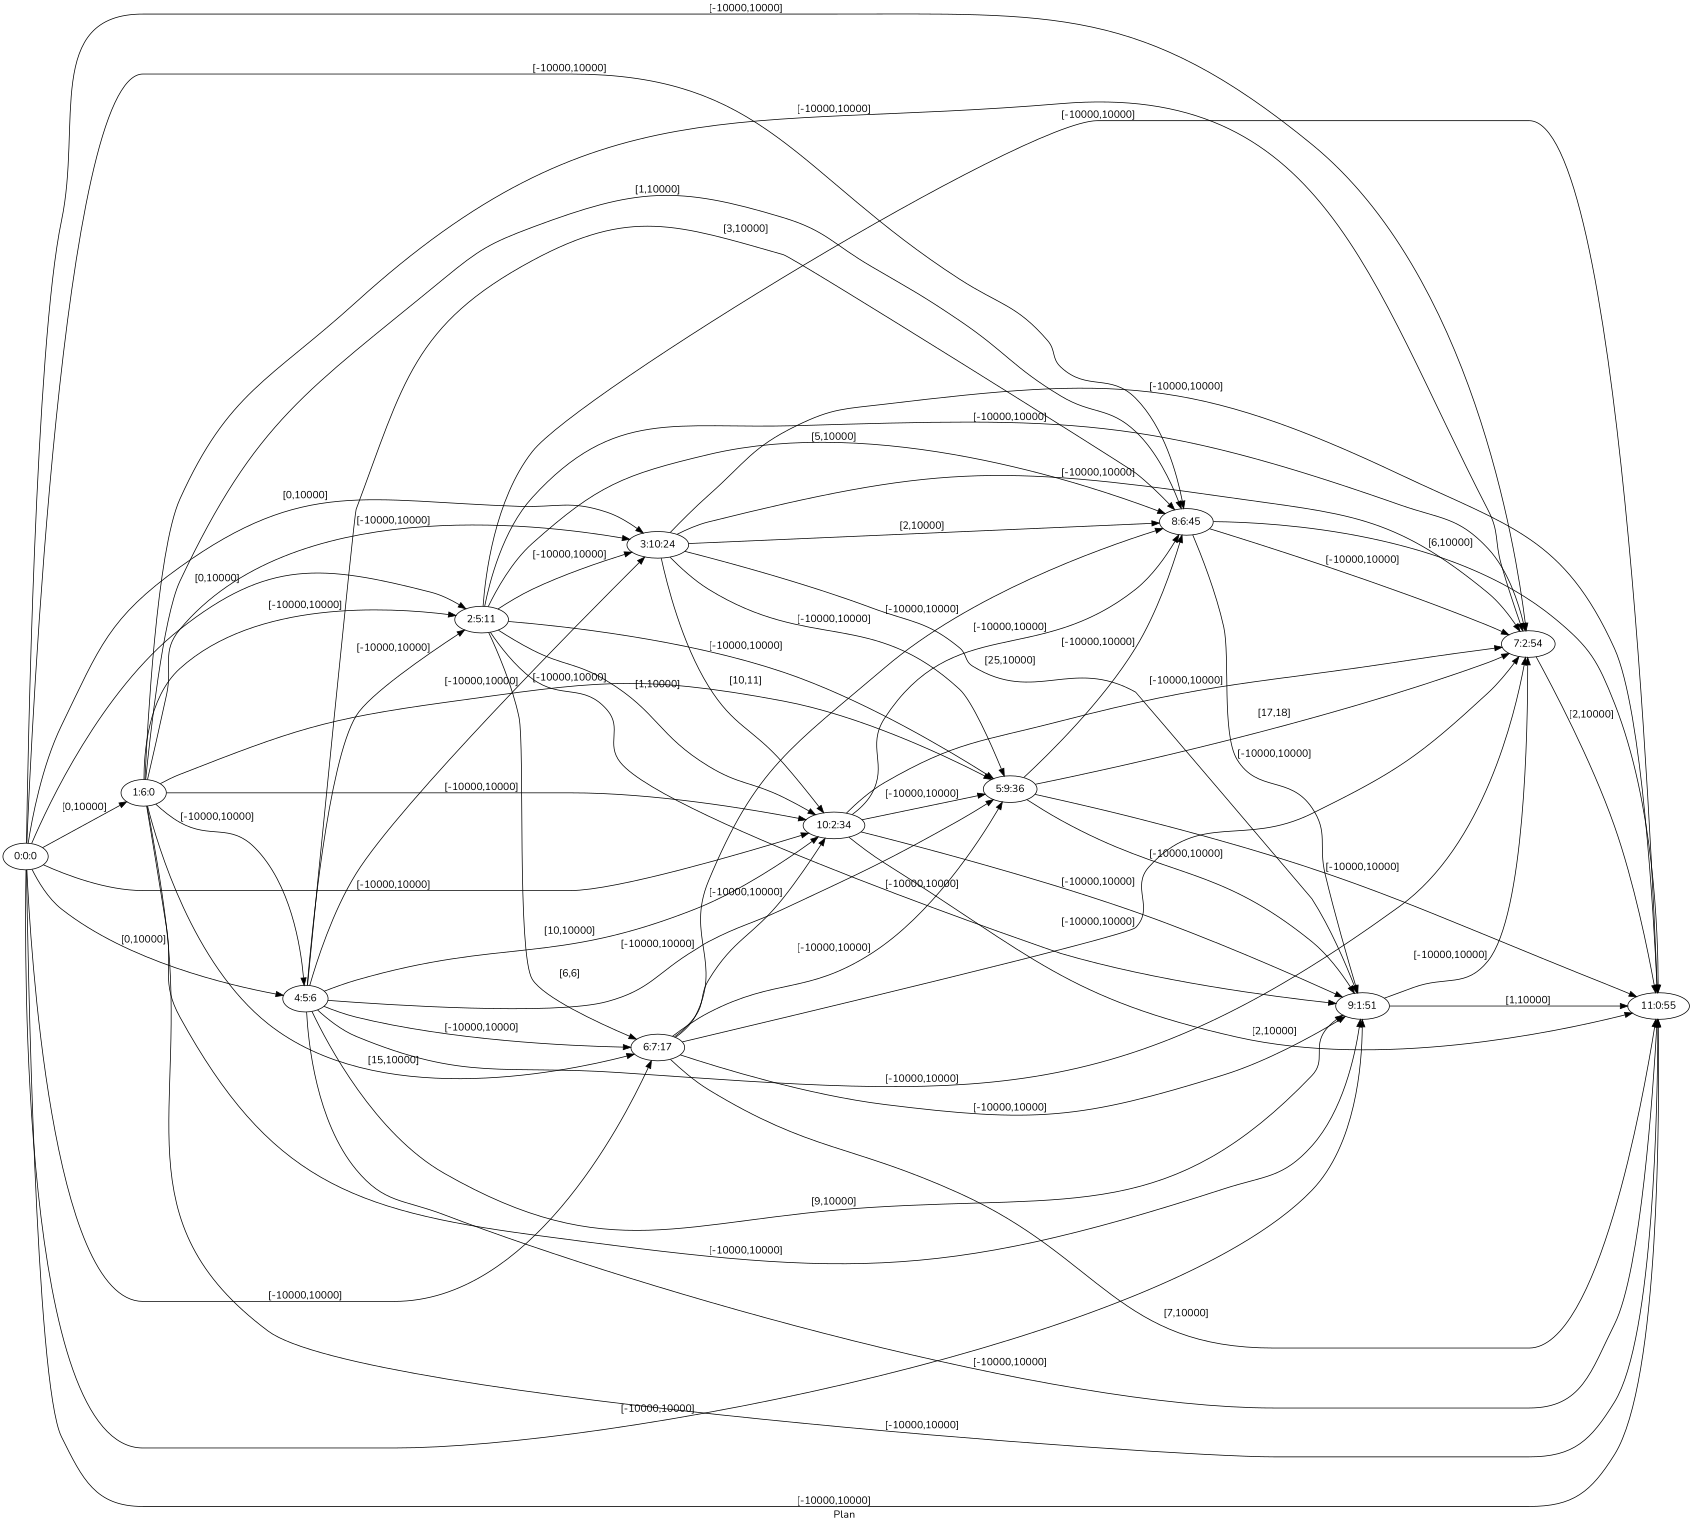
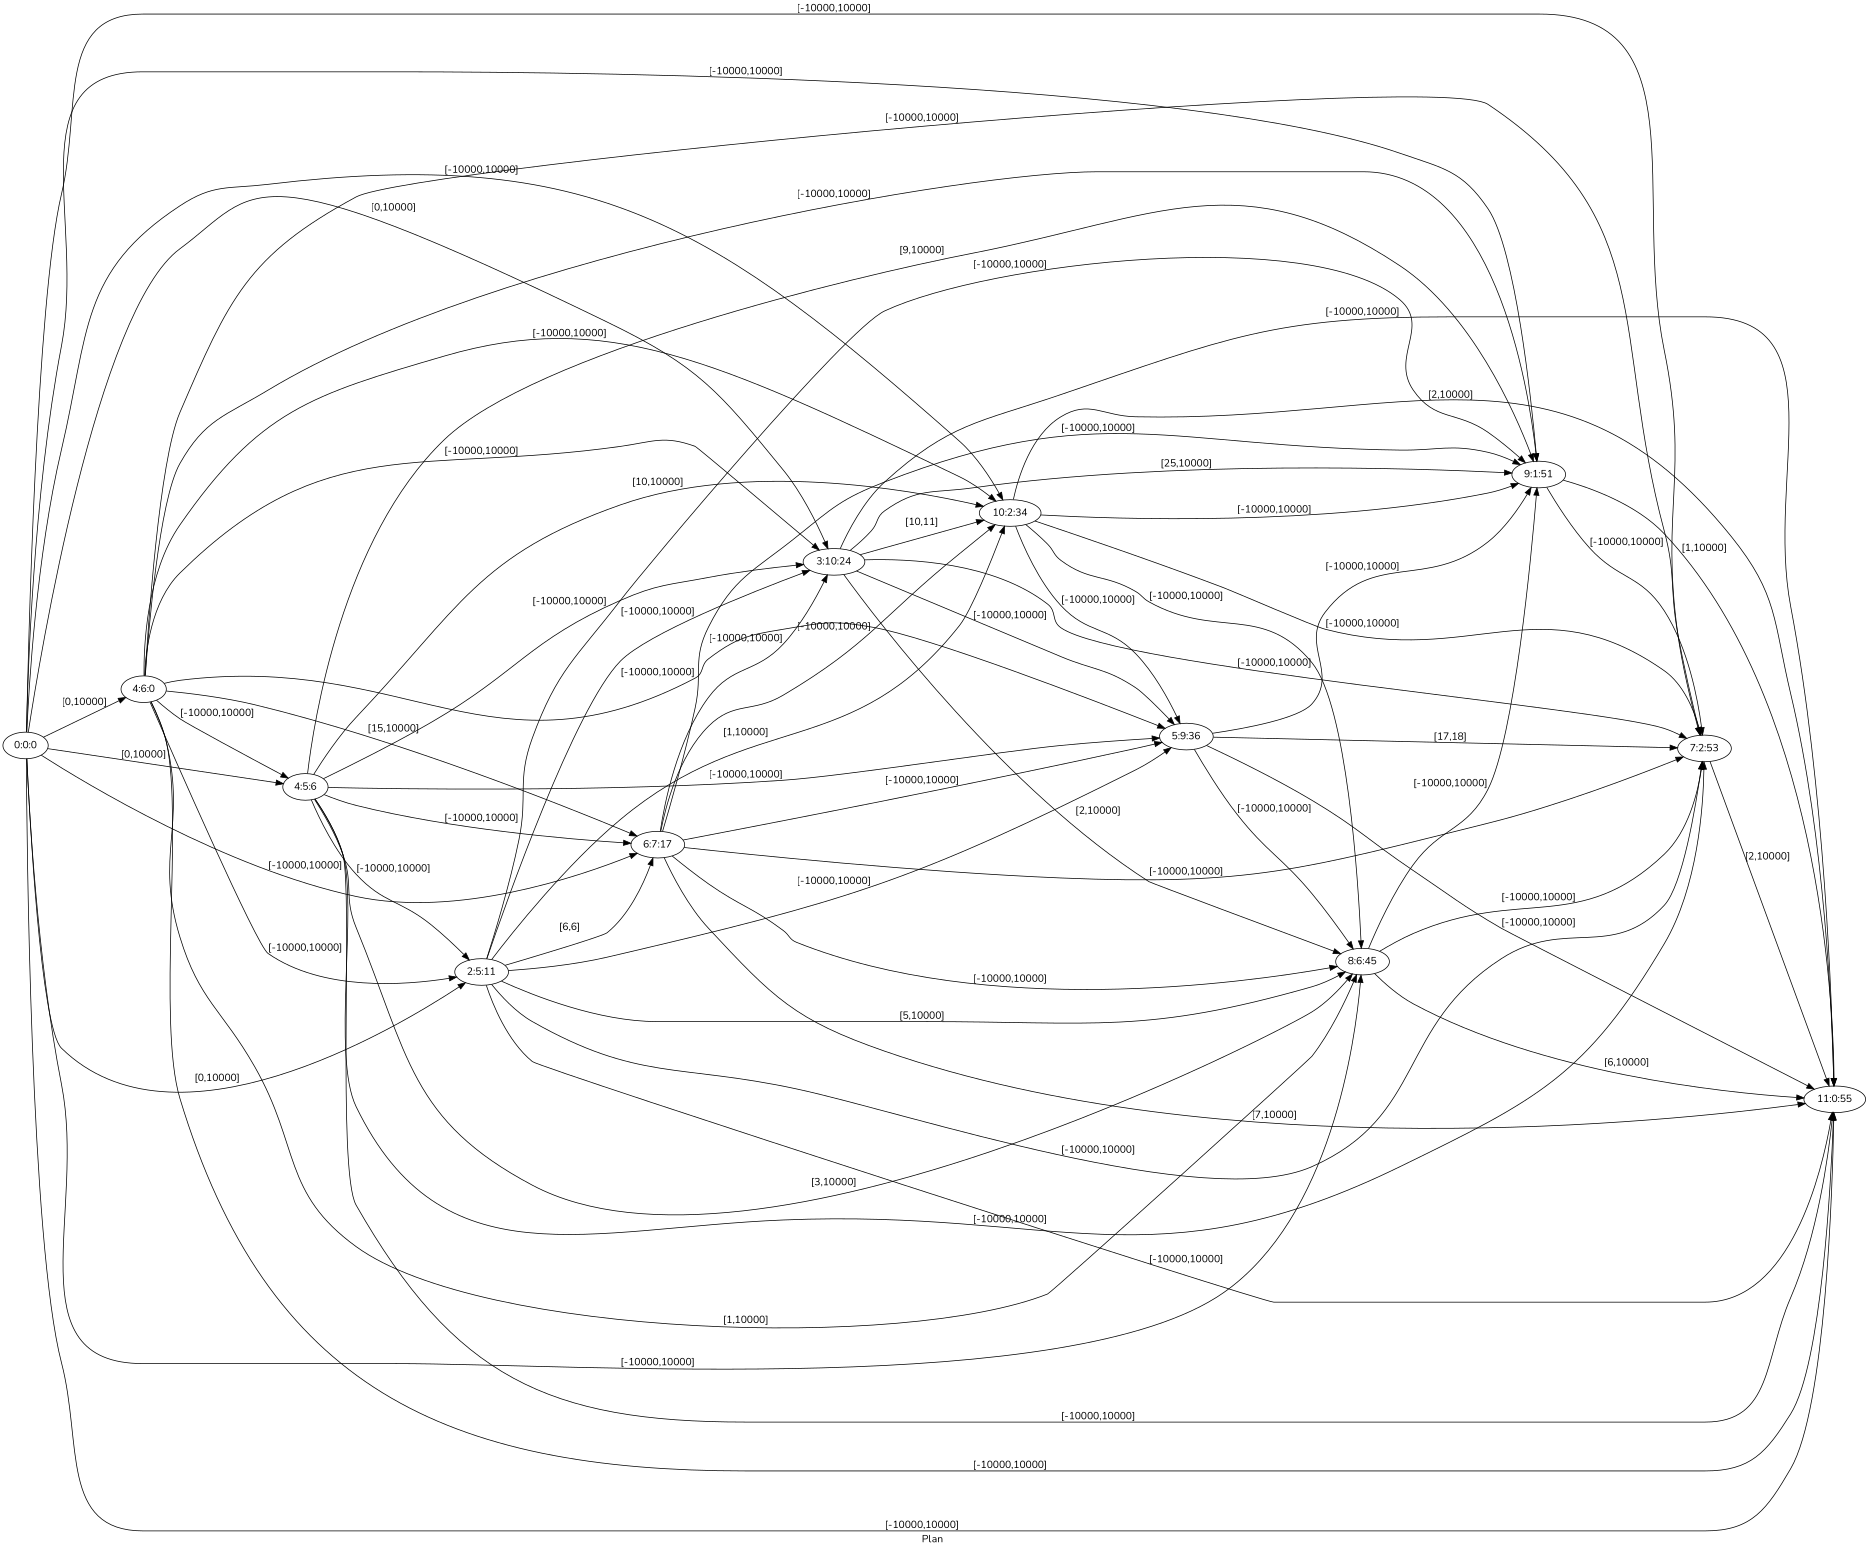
node "7:2:54": label "7:2:54" -> "7:2:53"
edge "6:7:17" -> "3:10:24": added, label "[-10000,10000]"
node "1:6:0": label "1:6:0" -> "4:6:0"
